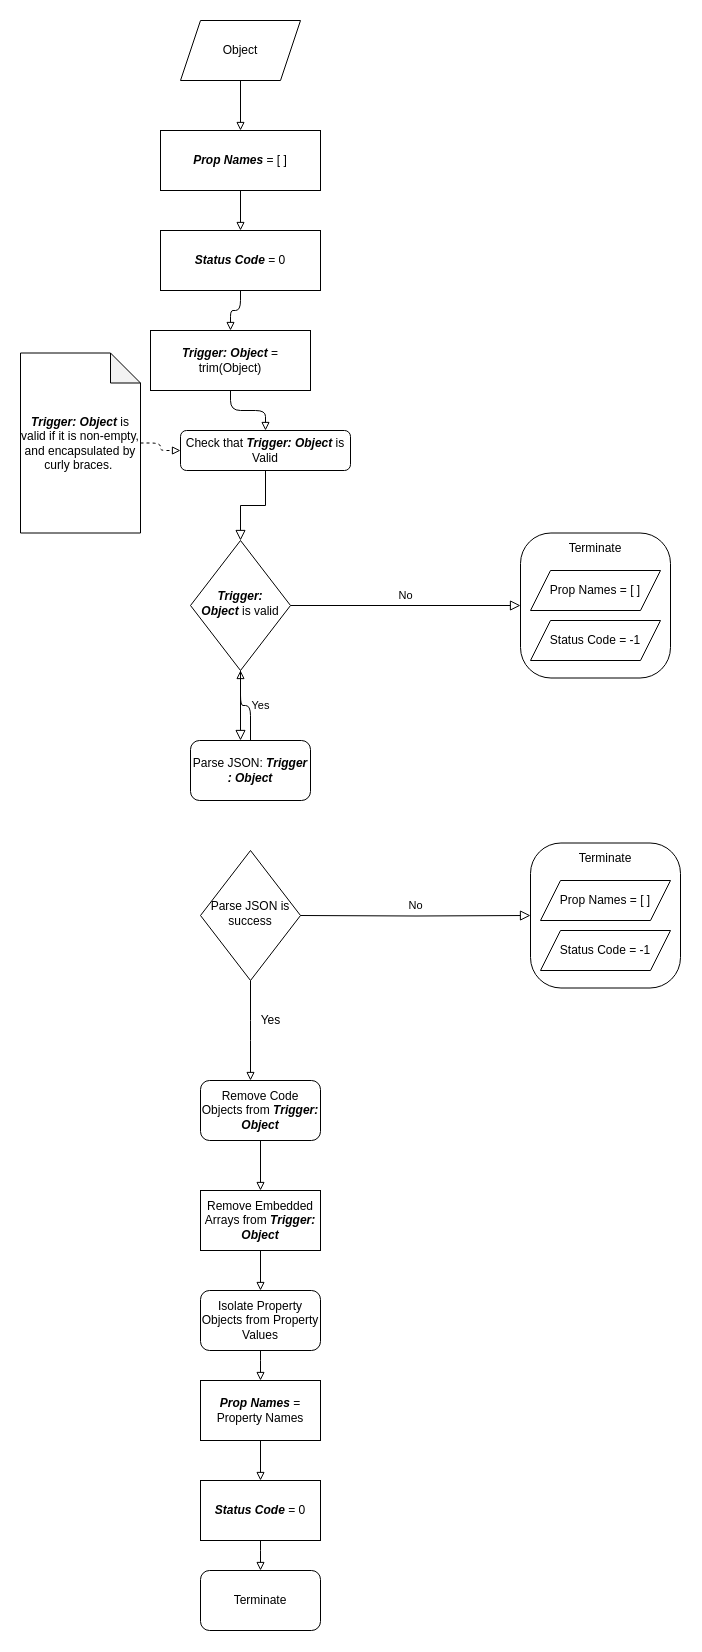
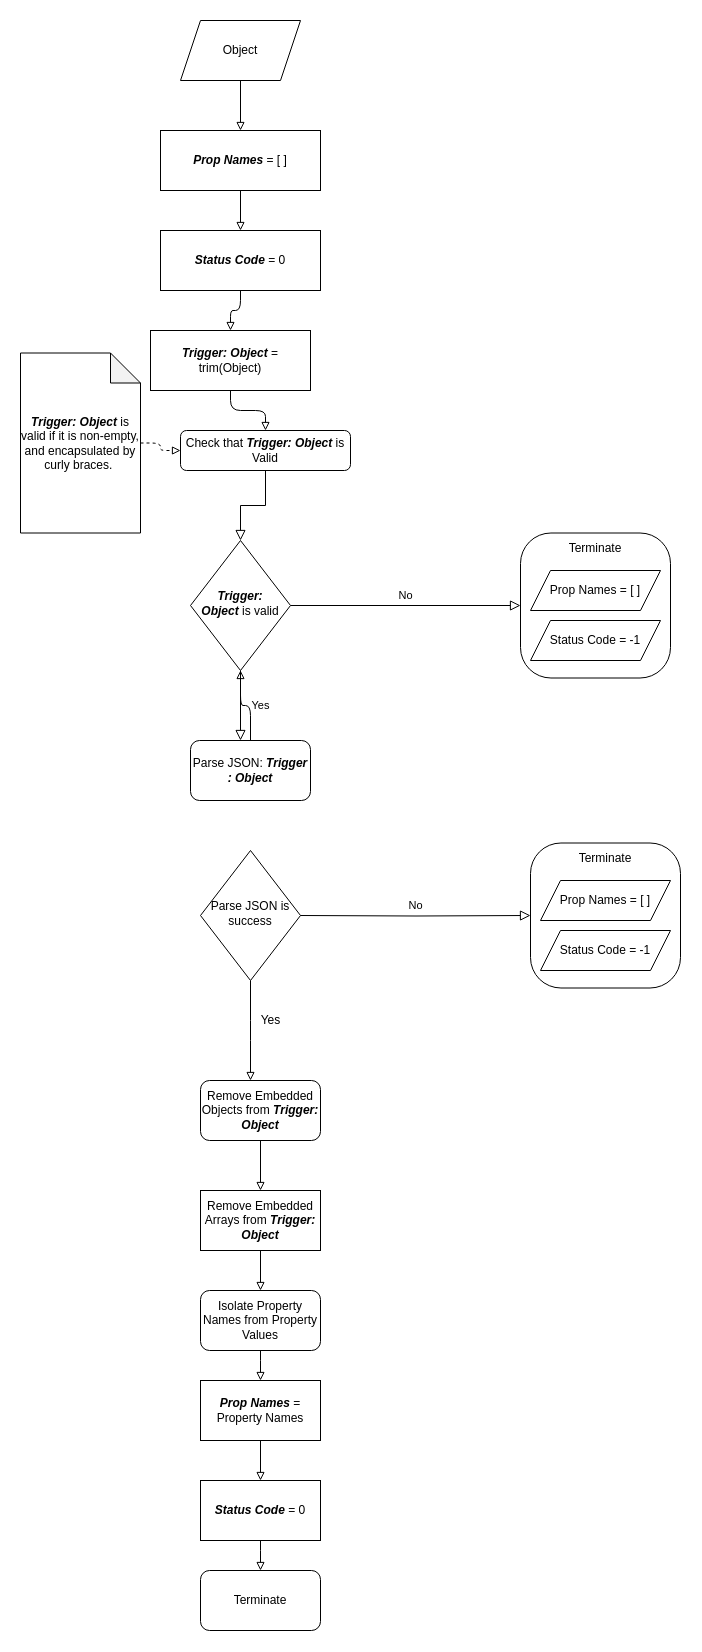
node "Remove Code Objects from Trigger: Object": label "Remove Code Objects from Trigger: Object" -> "Remove Embedded Objects from Trigger: Object"
node "Isolate Property Objects from Property Values": label "Isolate Property Objects from Property Values" -> "Isolate Property Names from Property Values"
